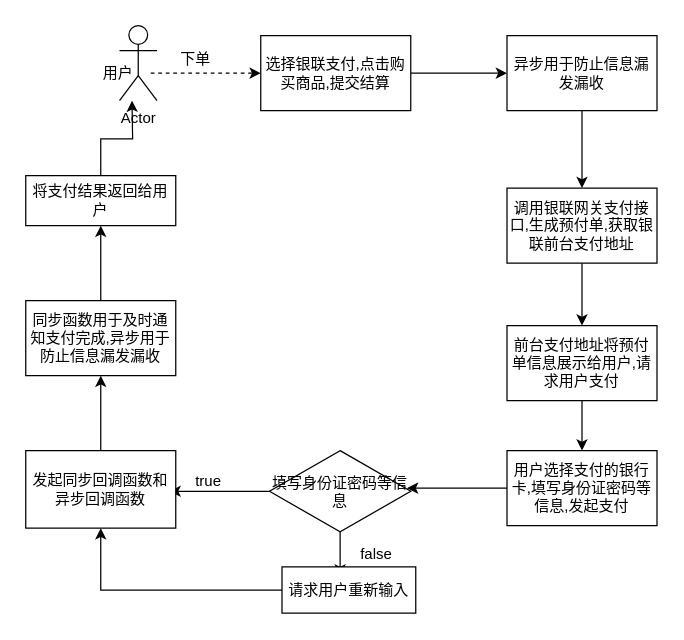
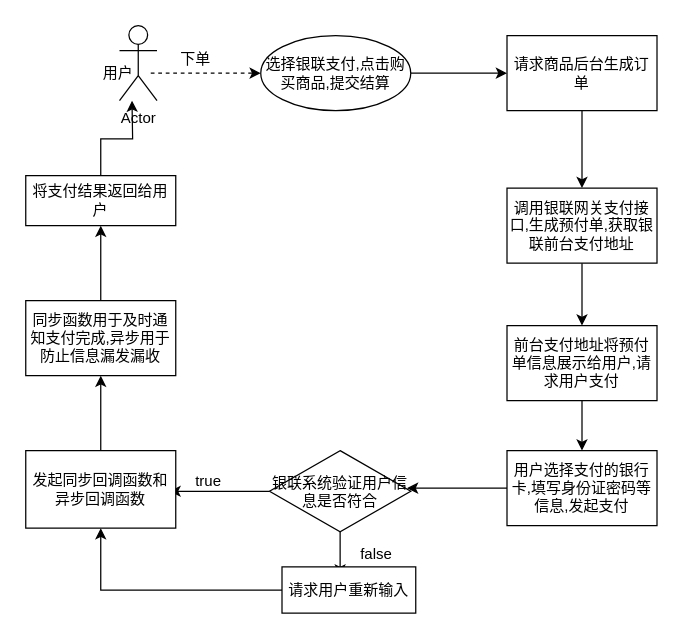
node "选择银联支付,点击购买商品,提交结算": shape rectangle -> ellipse
node "异步用于防止信息漏发漏收": label "异步用于防止信息漏发漏收" -> "请求商品后台生成订单"
node "填写身份证密码等信息": label "填写身份证密码等信息" -> "银联系统验证用户信息是否符合"
